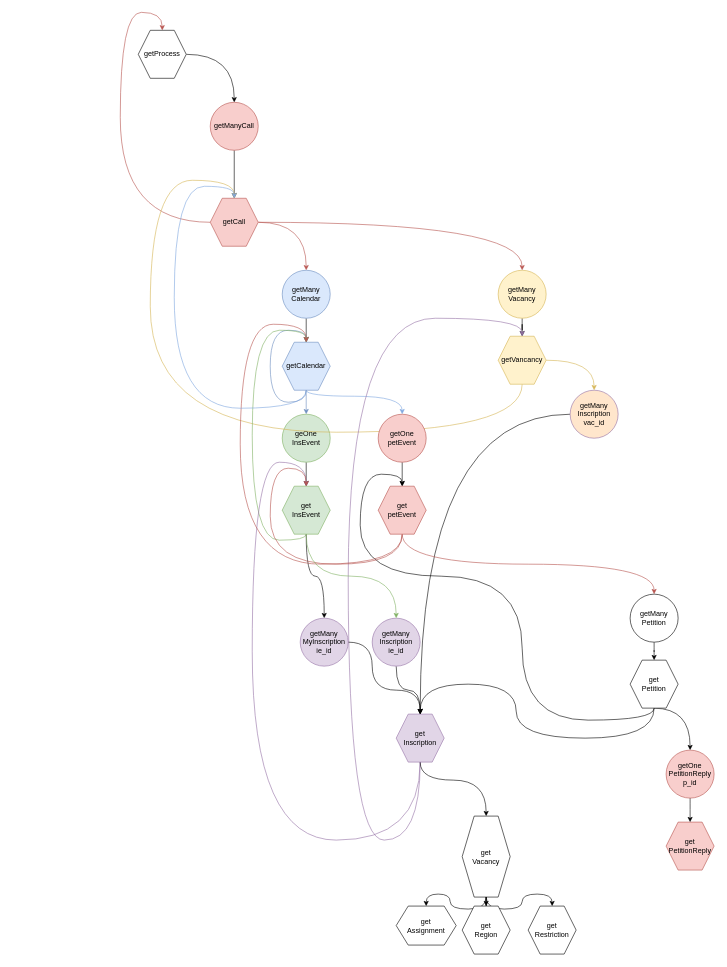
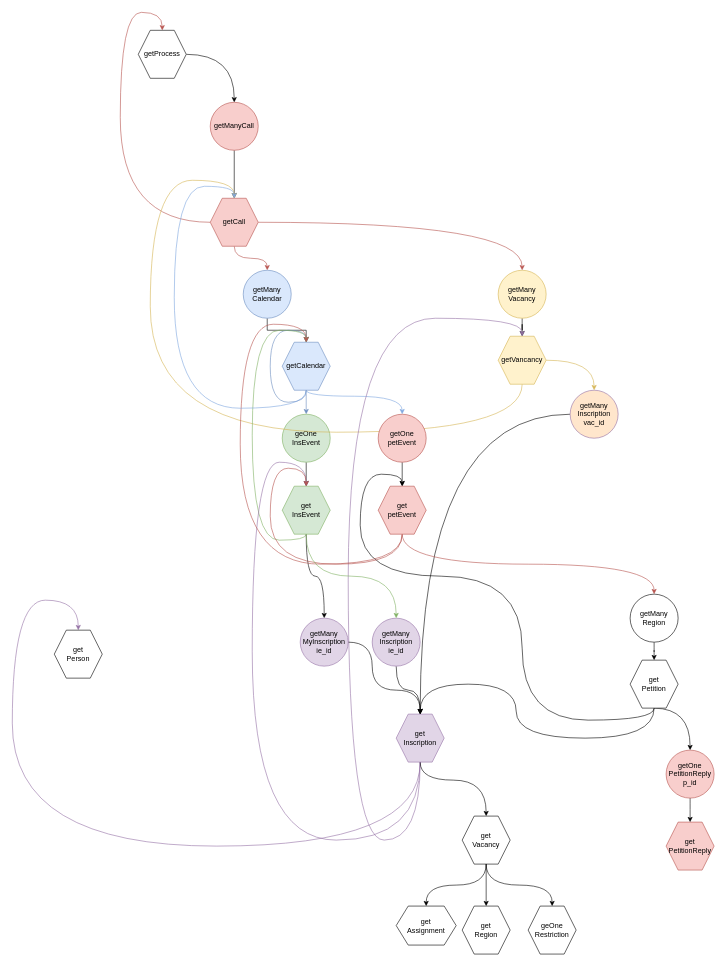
node "getMany Calendar": moved (306, 294) -> (267, 294)
node "getMany Petition": label "getMany Petition" -> "getMany Region"
node "get Person": added
edge "get Inscription" -> "get Person": added
node "get Vacancy": size 48x81 -> 48x48
node "get Restriction": label "get Restriction" -> "geOne Restriction"
